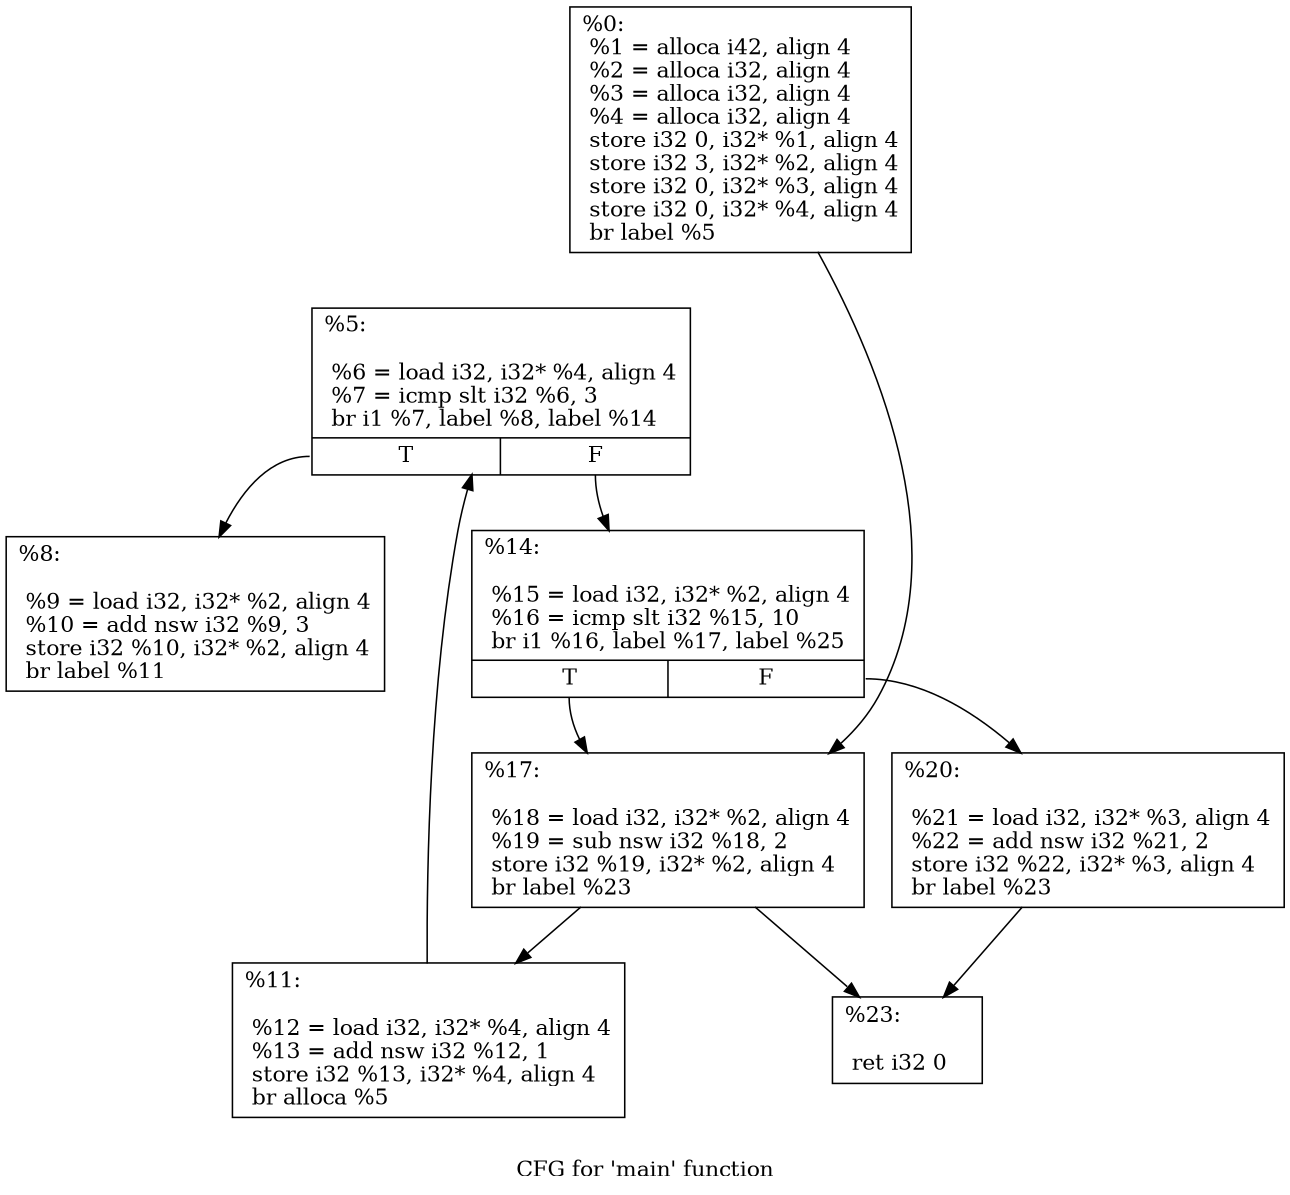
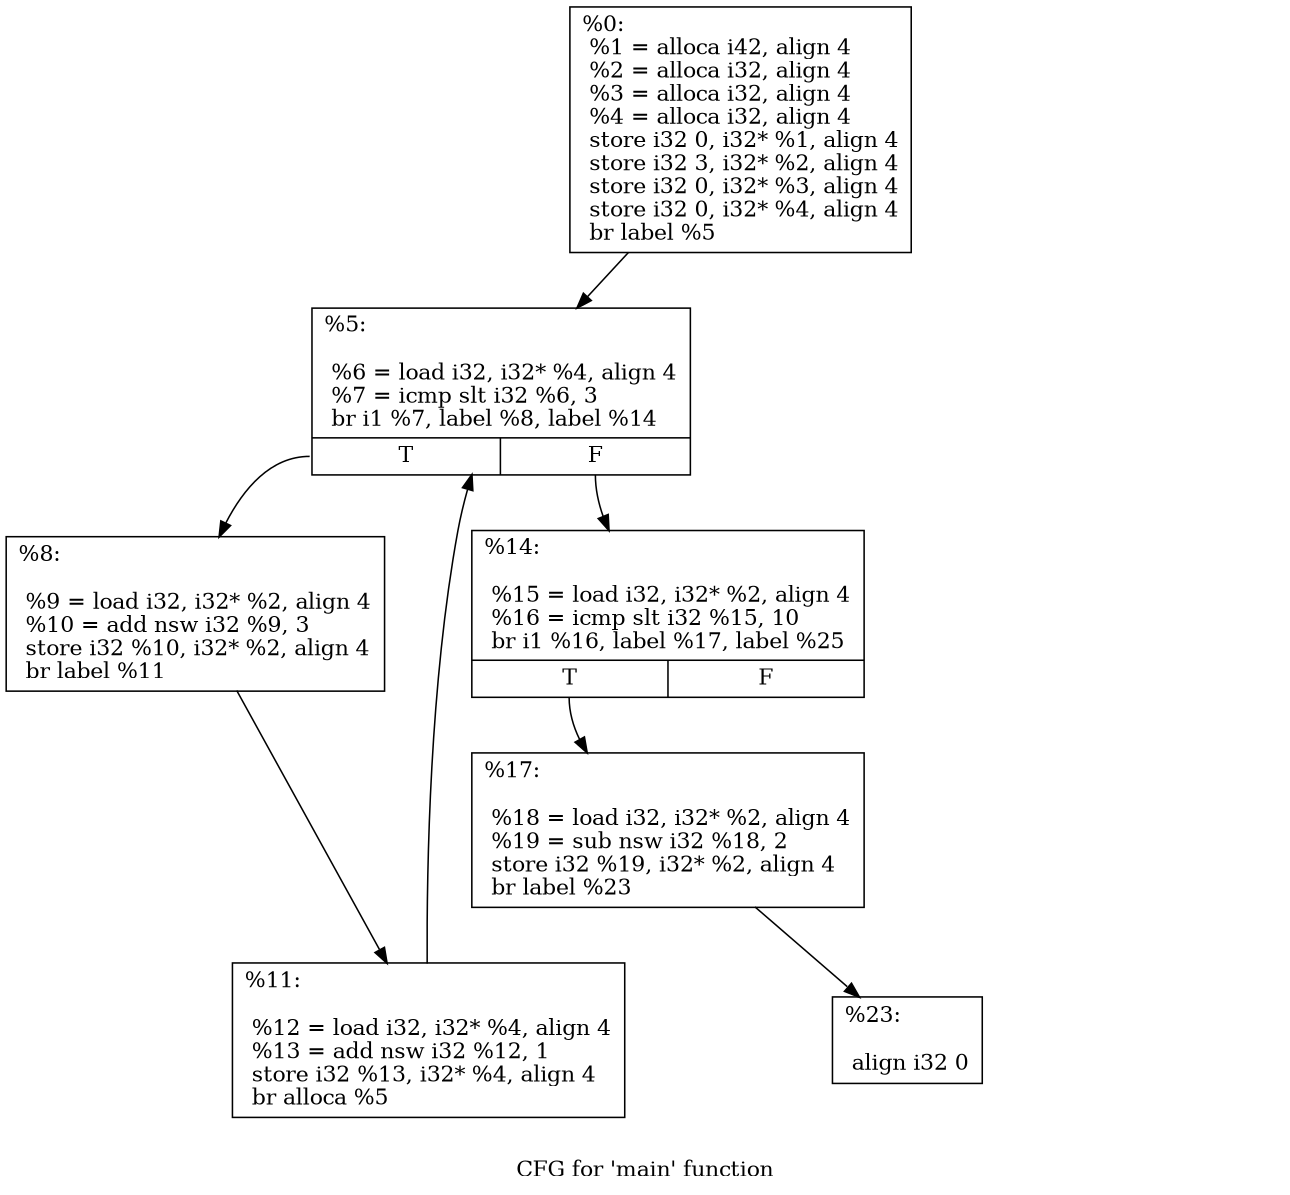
edge "%0:" -> "%17:": now "%0:" -> "%5:"
node "%20:": removed
edge "%17:" -> "%11:": now "%8:" -> "%11:"
node "%23:": text "ret i32 0" -> "align i32 0"
